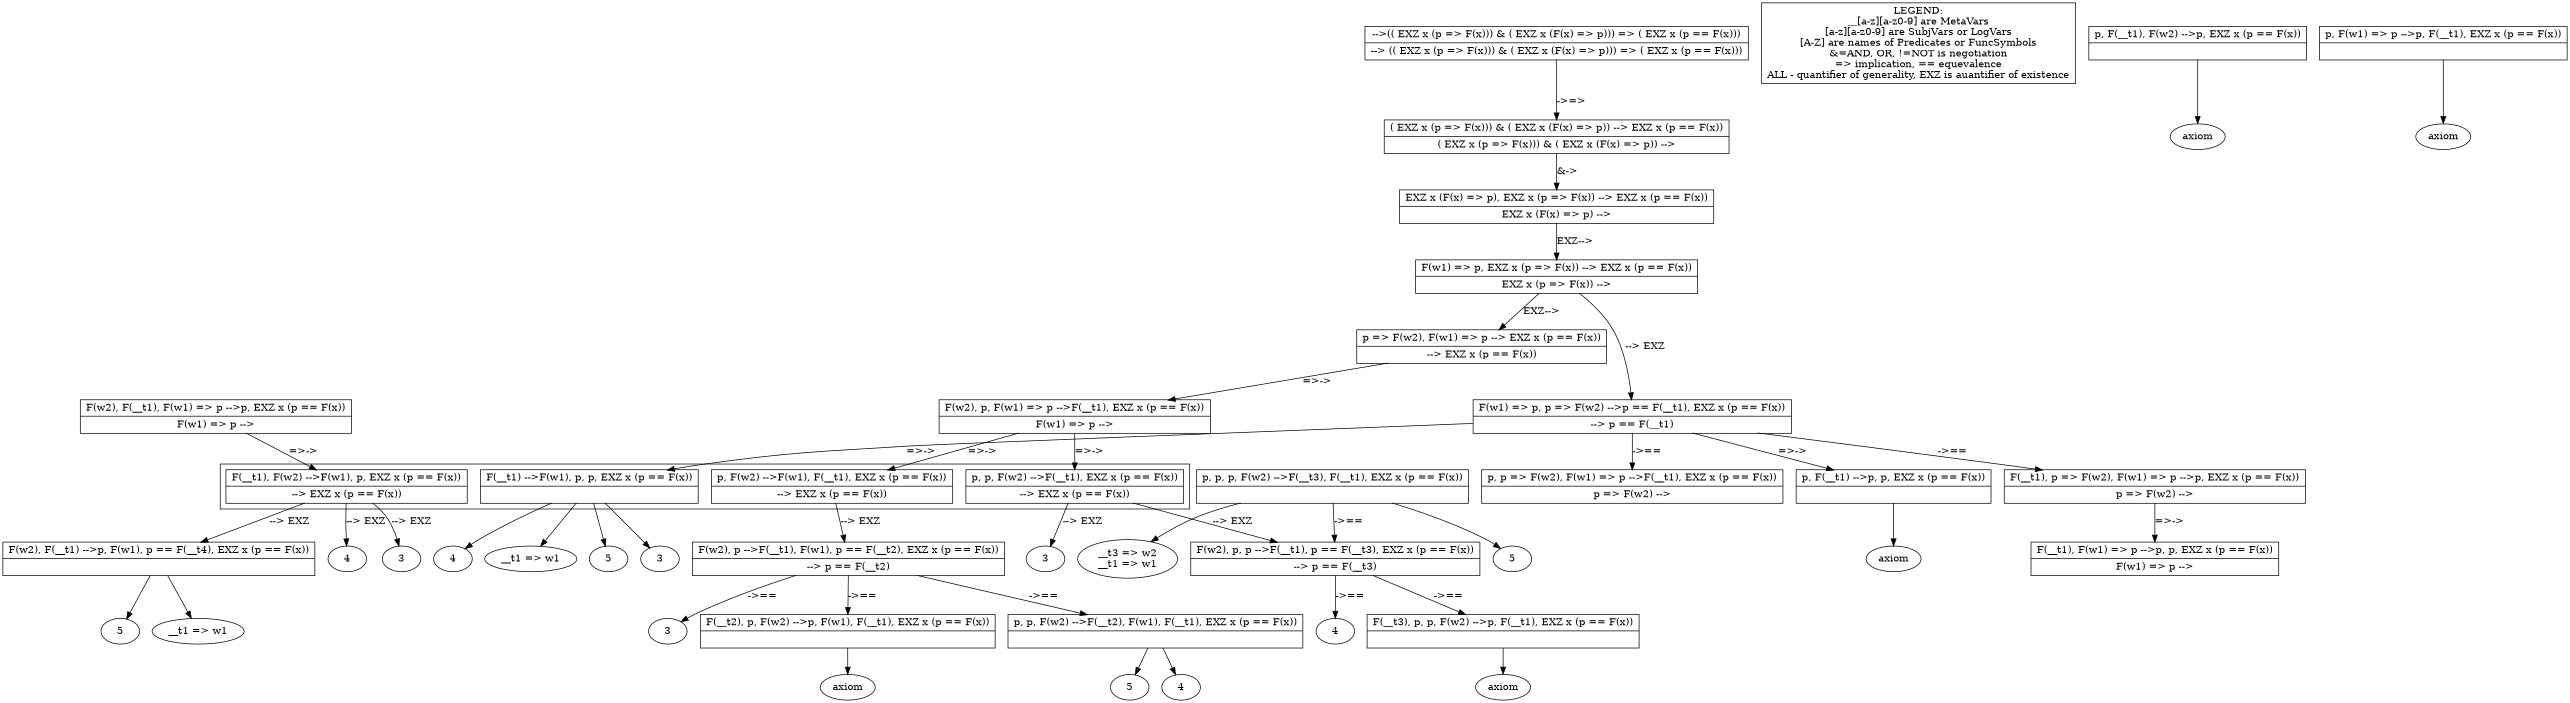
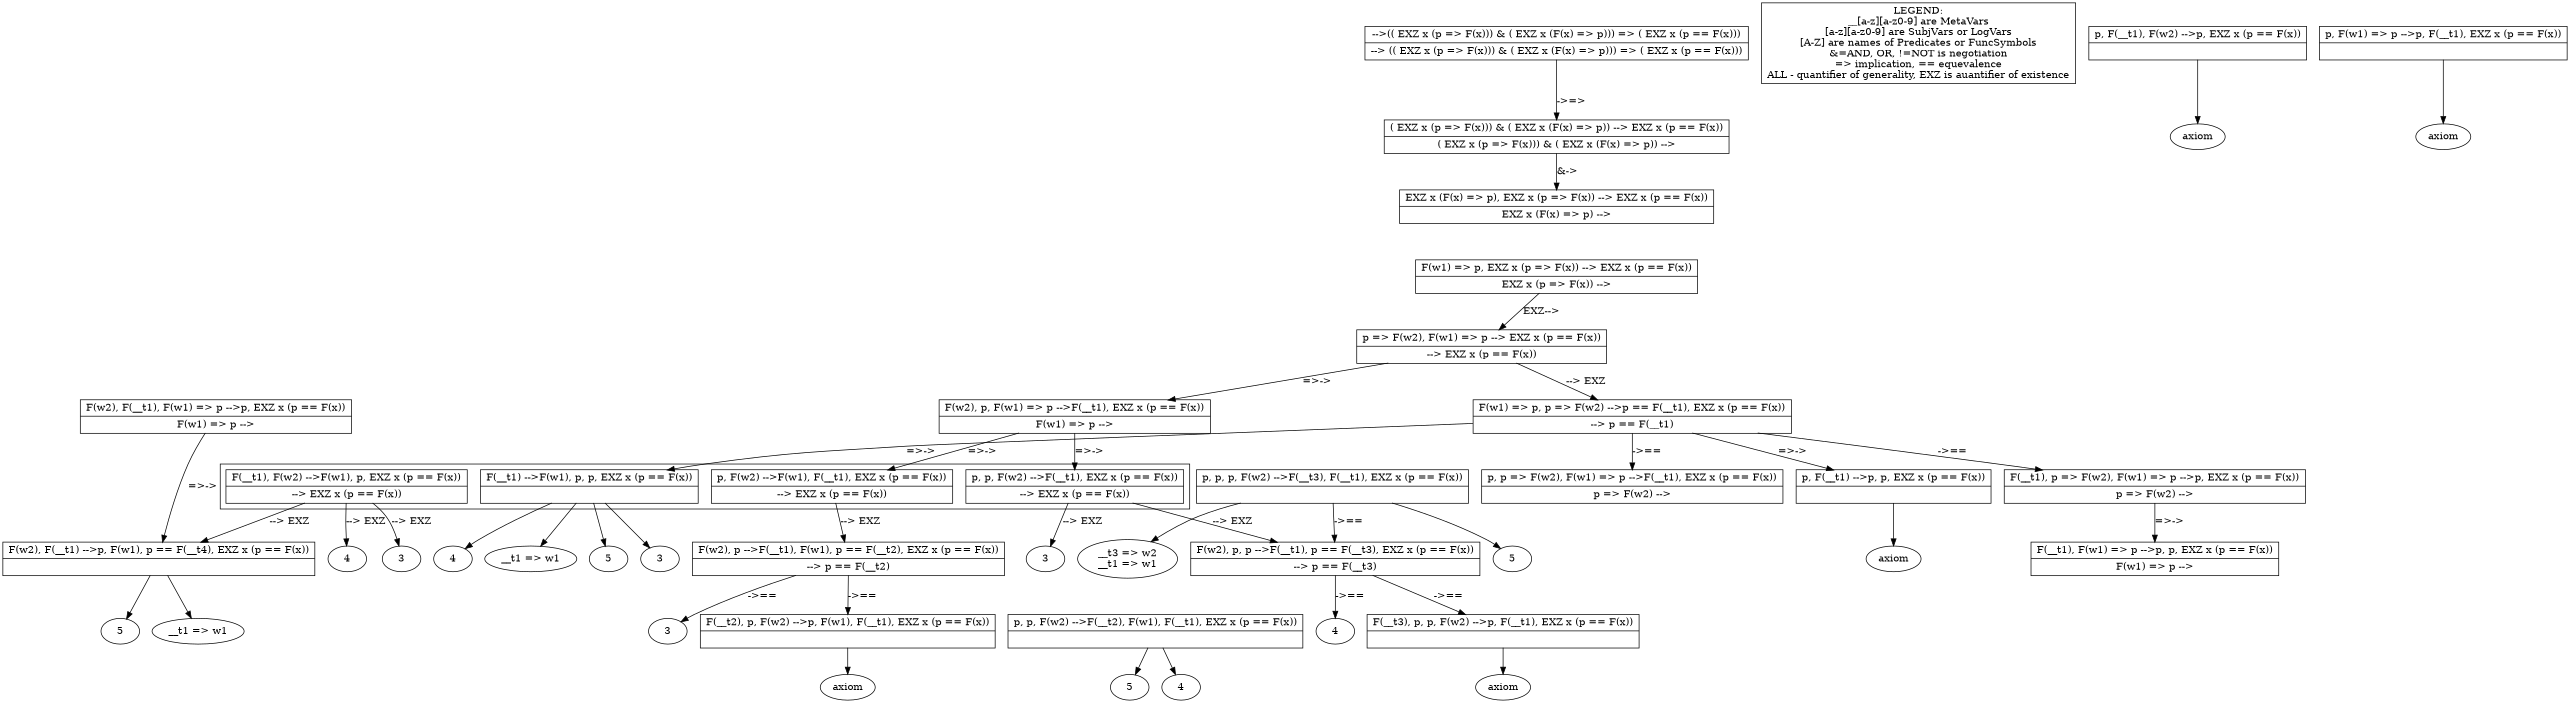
edge "EXZ x (F(x) => p), EXZ x (p => F(x)) --> EXZ x (p == F(x))" -> "F(w1) => p, EXZ x (p => F(x)) --> EXZ x (p == F(x))": removed, label "EXZ-->"
edge "F(w1) => p, EXZ x (p => F(x)) --> EXZ x (p == F(x))" -> "F(w1) => p, p => F(w2) -->p == F(__t1), EXZ x (p == F(x))": now "p => F(w2), F(w1) => p --> EXZ x (p == F(x))" -> "F(w1) => p, p => F(w2) -->p == F(__t1), EXZ x (p == F(x))"
edge "F(w2), F(__t1), F(w1) => p -->p, EXZ x (p == F(x))" -> "F(__t1), F(w2) -->F(w1), p, EXZ x (p == F(x))": now "F(w2), F(__t1), F(w1) => p -->p, EXZ x (p == F(x))" -> "F(w2), F(__t1) -->p, F(w1), p == F(__t4), EXZ x (p == F(x))"
edge "F(w2), p -->F(__t1), F(w1), p == F(__t2), EXZ x (p == F(x))" -> "p, p, F(w2) -->F(__t2), F(w1), F(__t1), EXZ x (p == F(x))": removed, label "->=="
